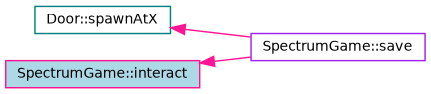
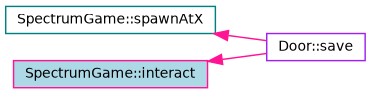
node "Door::spawnAtX": label "Door::spawnAtX" -> "SpectrumGame::spawnAtX"
node "SpectrumGame::save": label "SpectrumGame::save" -> "Door::save"
